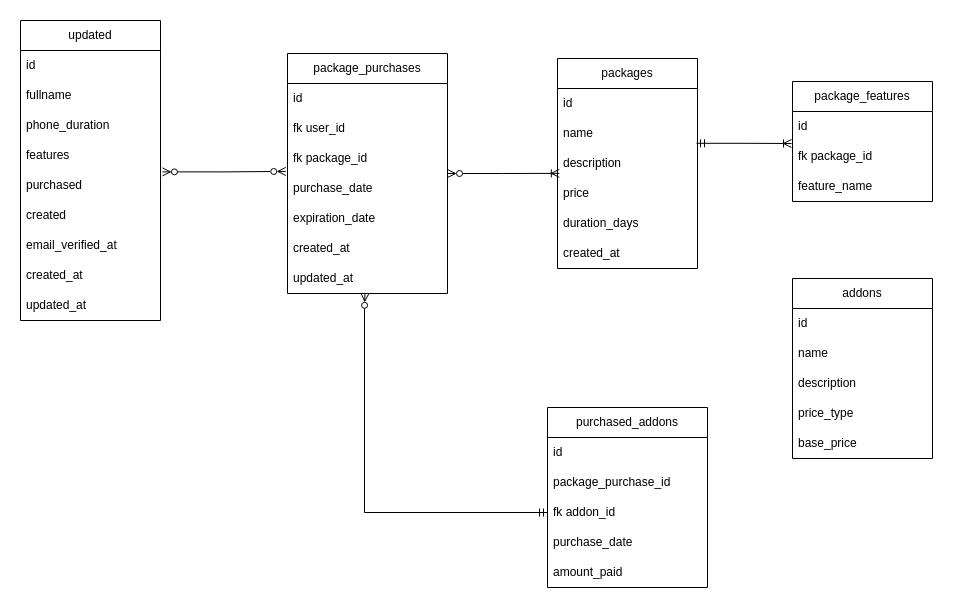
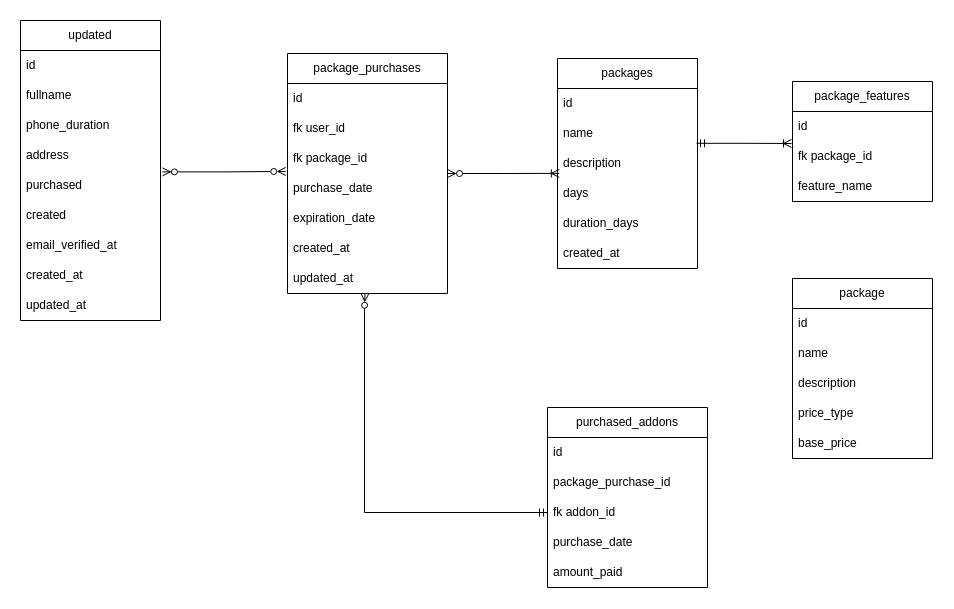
node "features": label "features" -> "address"
node "price": label "price" -> "days"
node "addons": label "addons" -> "package"
